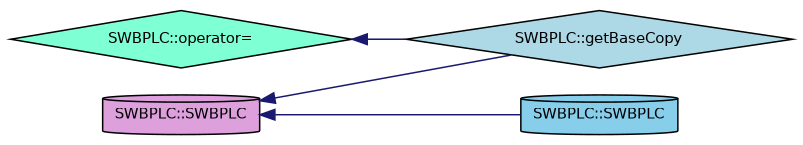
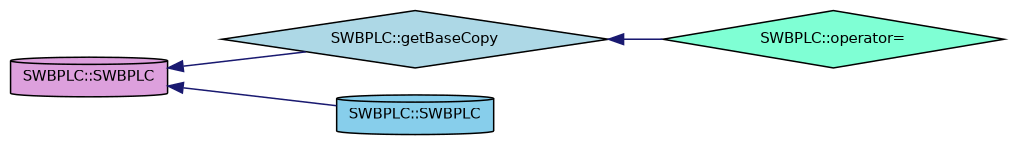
edge "SWBPLC::getBaseCopy" -> "SWBPLC::operator=": reversed
